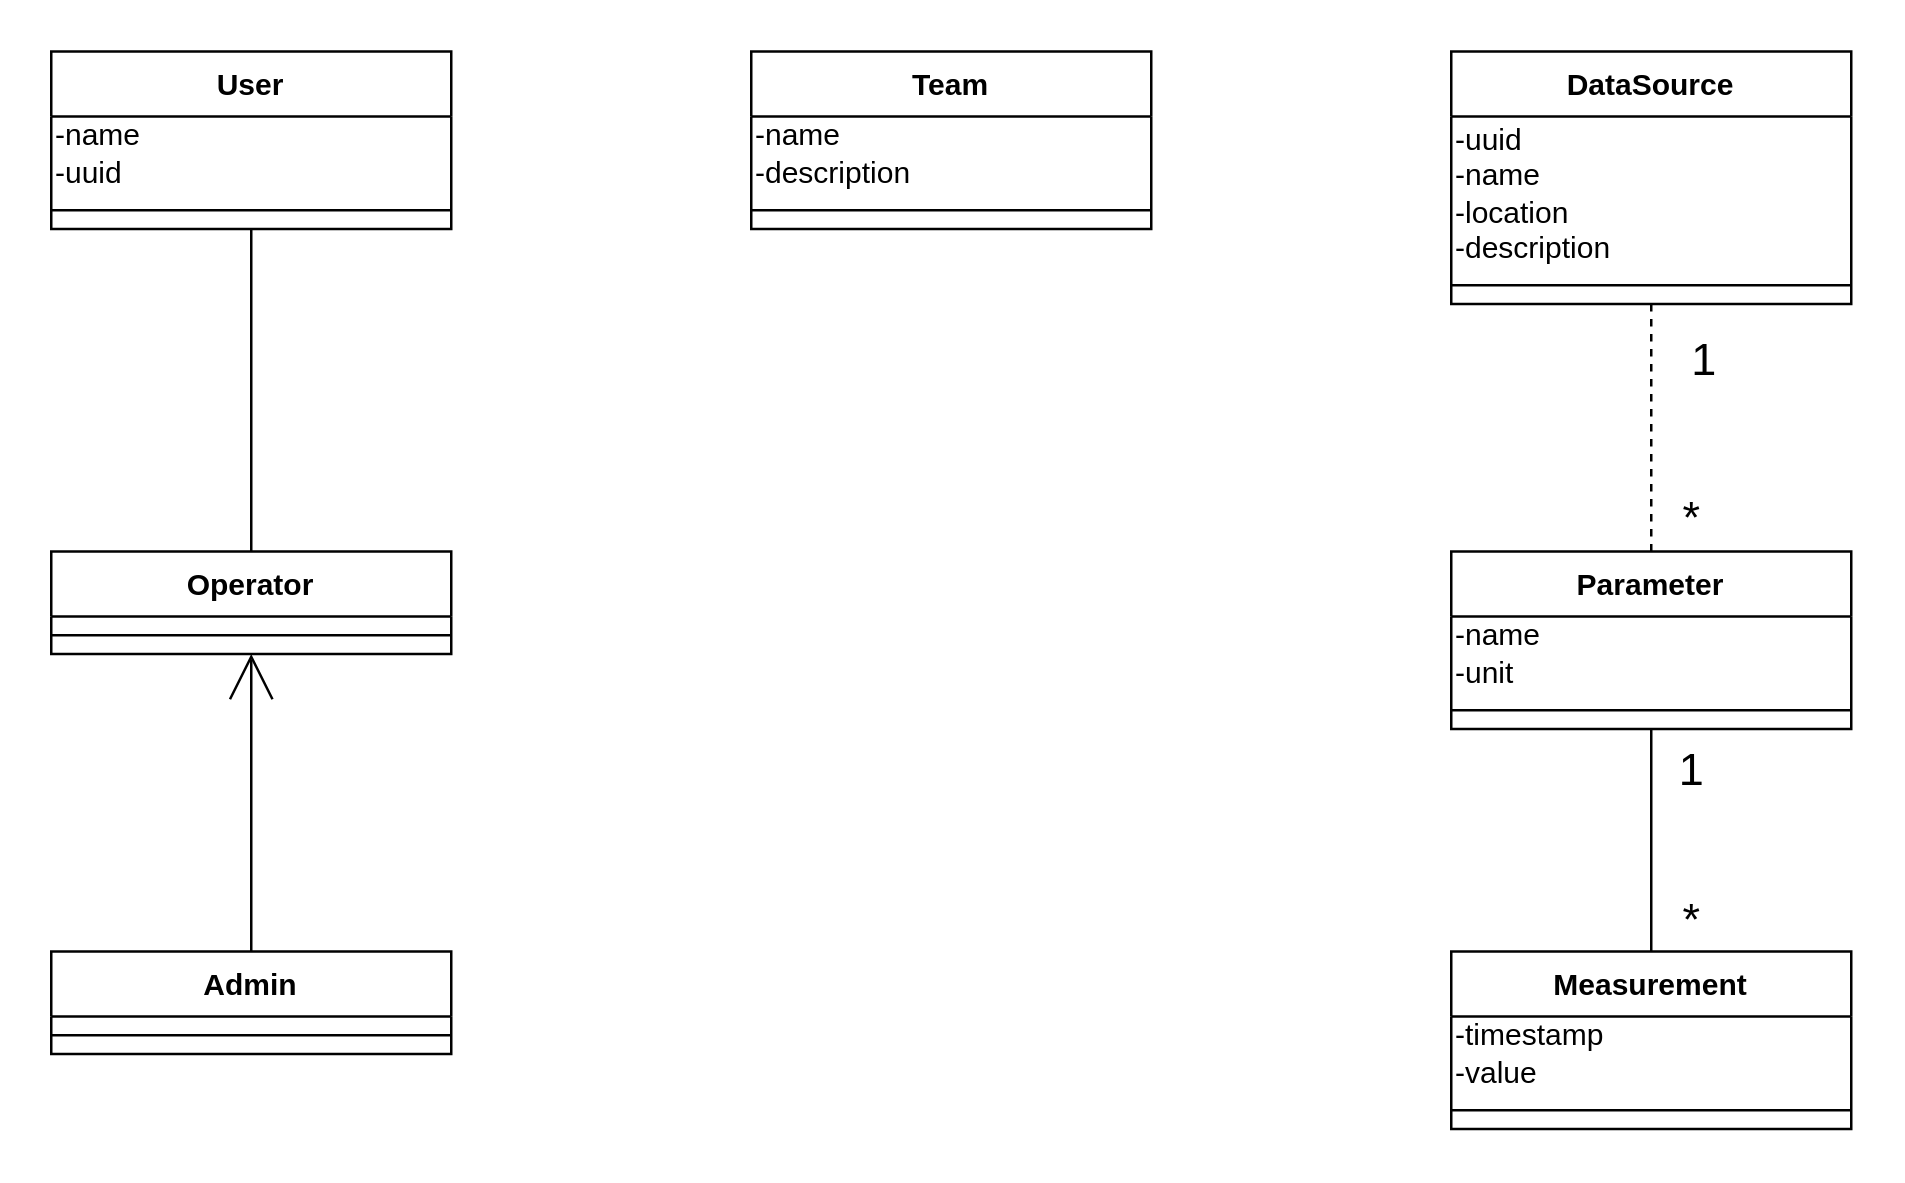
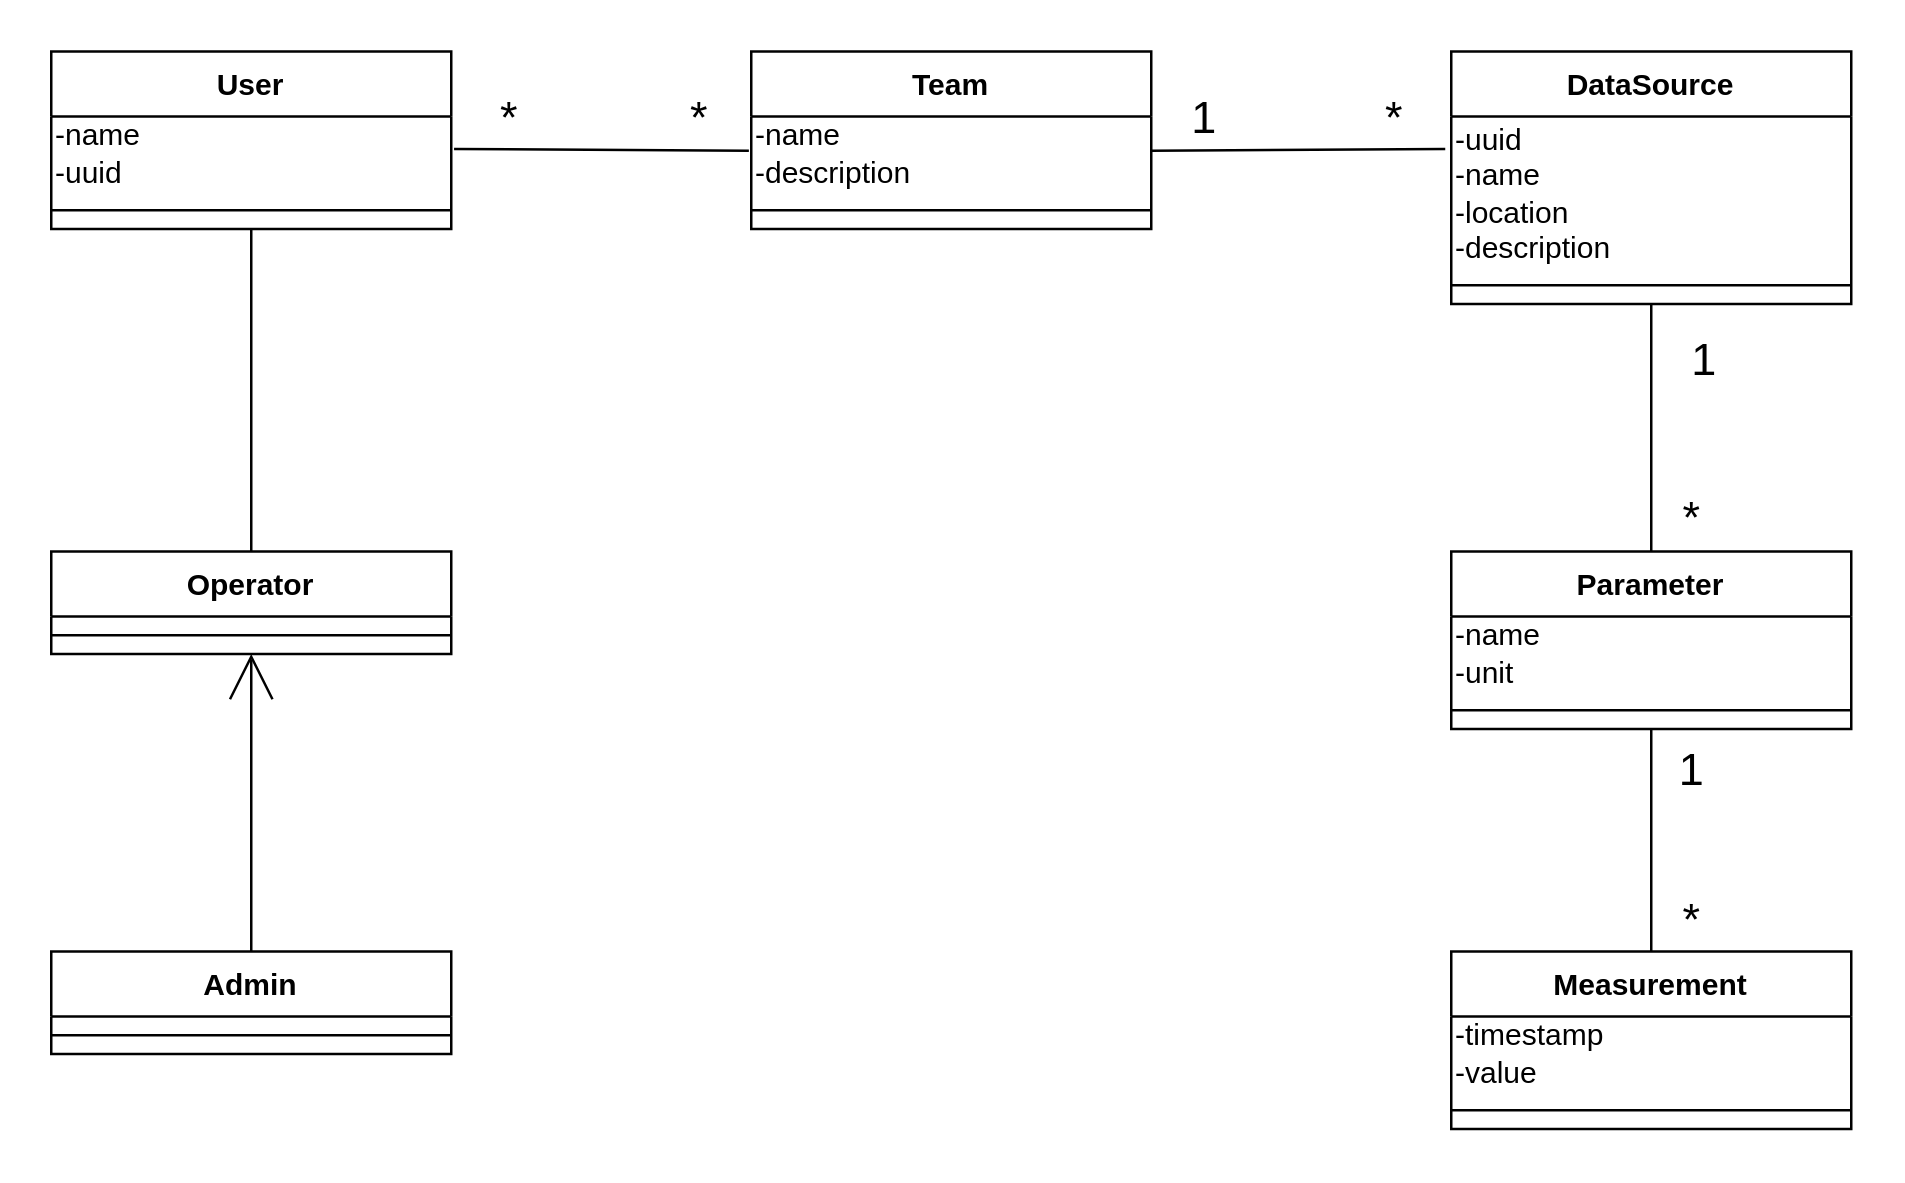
edge "-name -uuid" -- "-name -description": added, labels "*", "*"
edge "-name -description" -- "-uuid -name -location -description": added, labels "1", "*"
edge "DataSource" -- "Parameter": style dashed -> solid
